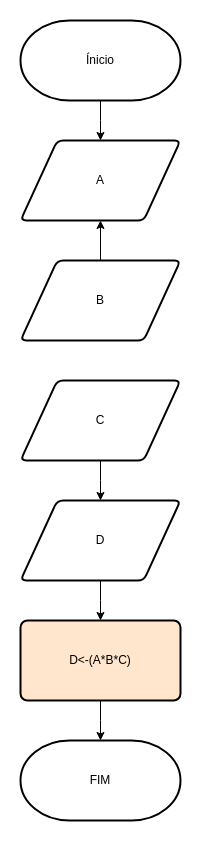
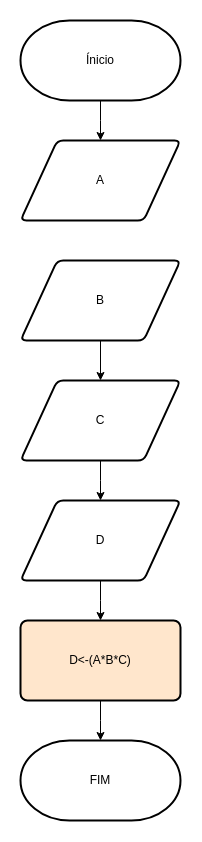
edge "B" -> "A": now "B" -> "C"
